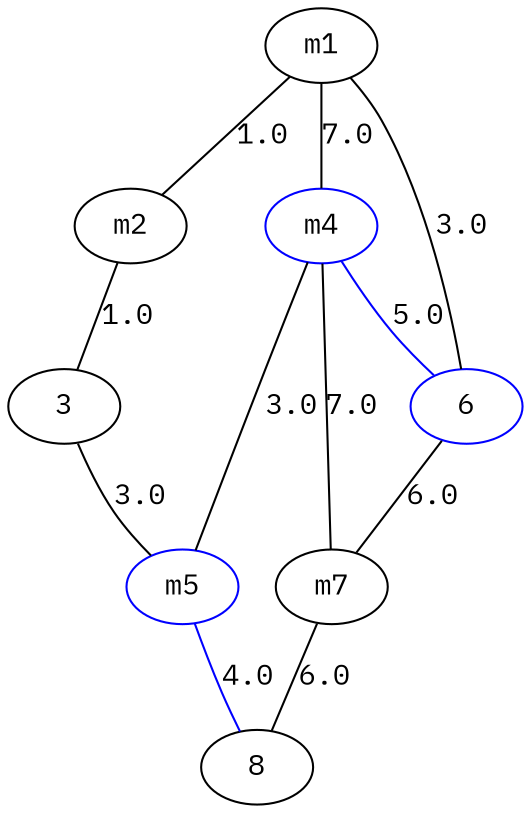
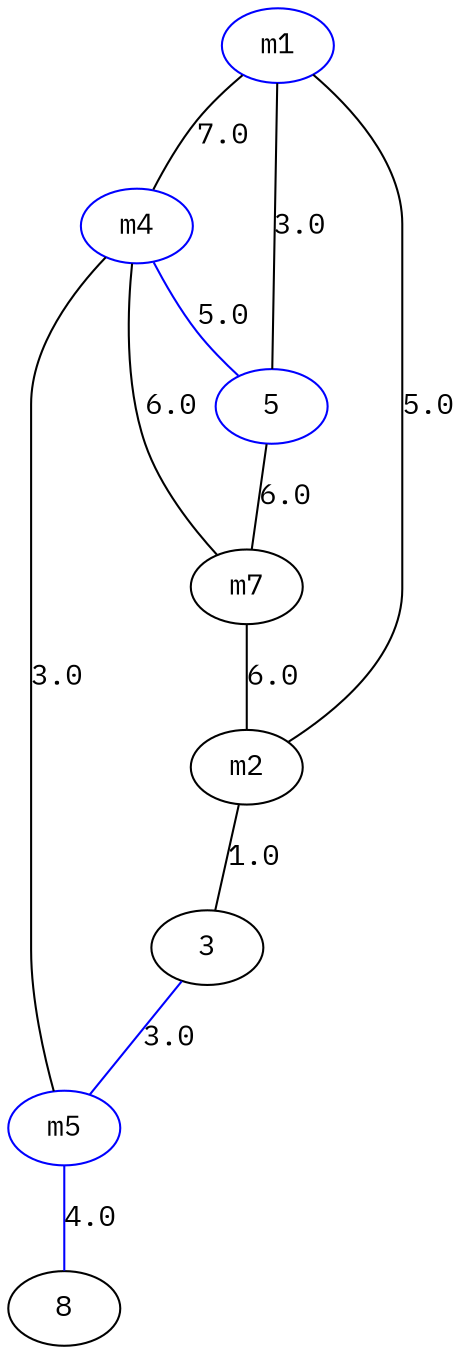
node "m1": color black -> blue
edge "m1" -- "m2": label "1.0" -> "5.0"
edge "m4" -- "m7": label "7.0" -> "6.0"
node "6": label "6" -> "5"
edge "3" -- "m5": color black -> blue
edge "m7" -- "8": now "m7" -- "m2"
